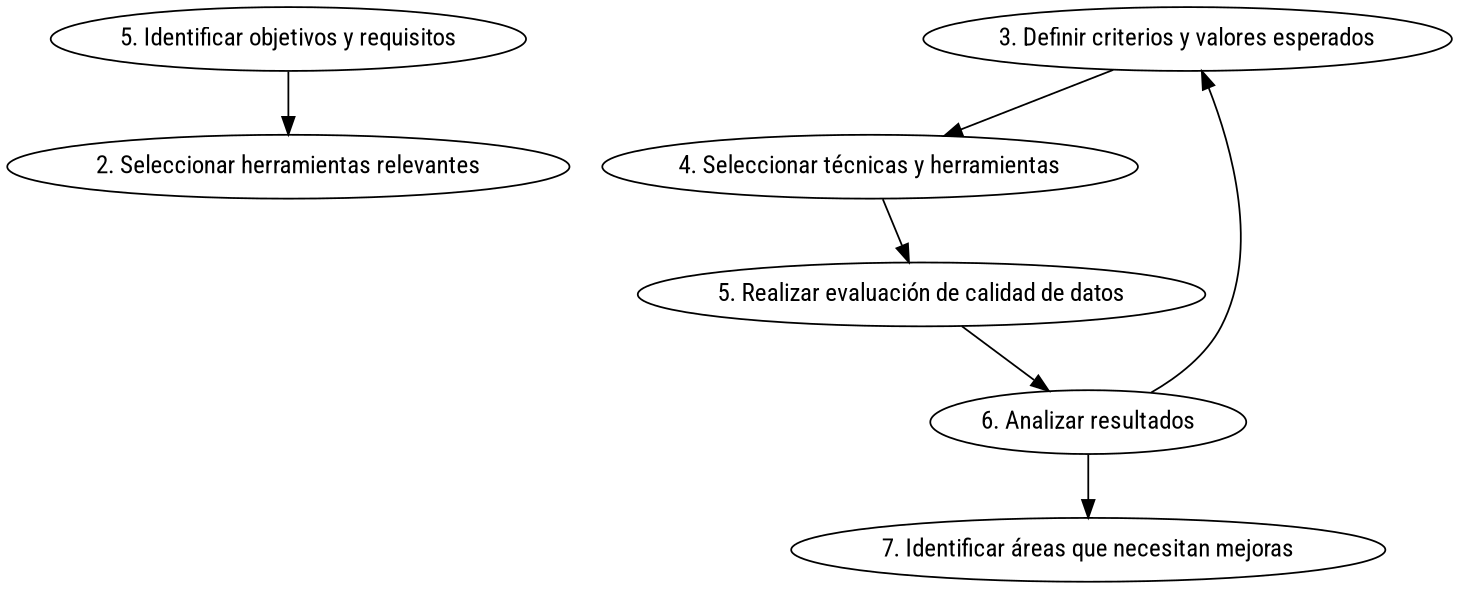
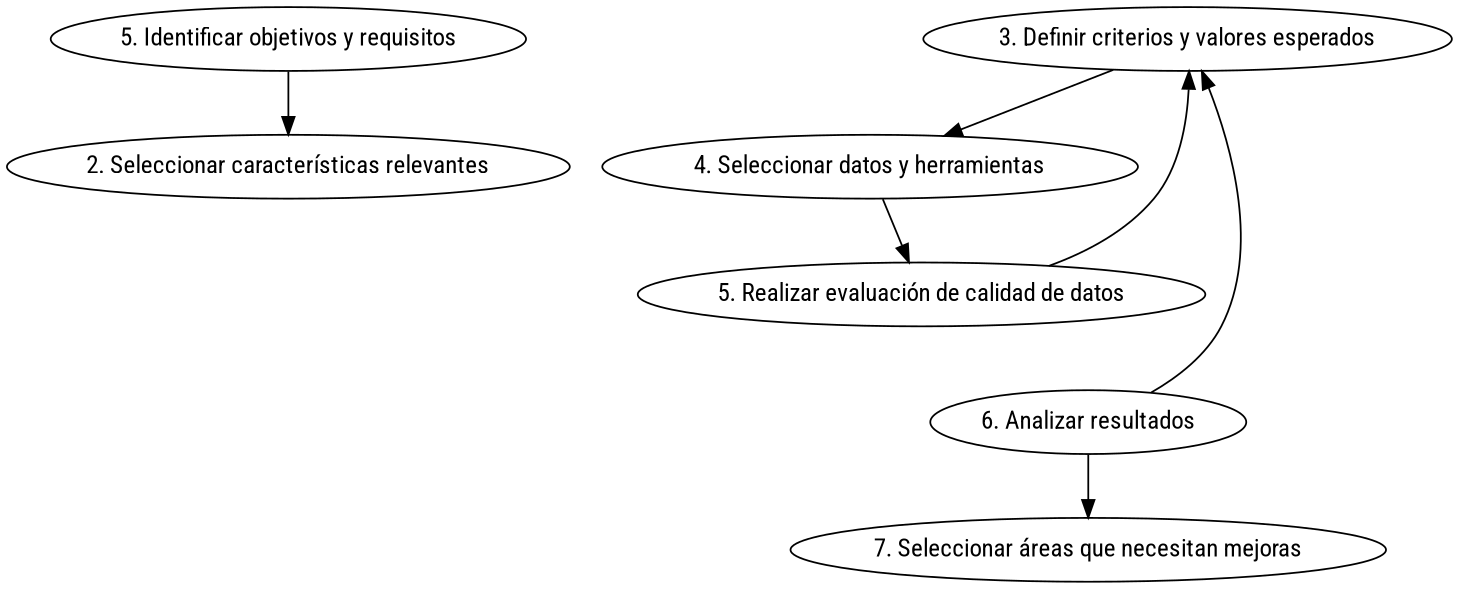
node "2. Seleccionar herramientas relevantes": label "2. Seleccionar herramientas relevantes" -> "2. Seleccionar características relevantes"
node "4. Seleccionar técnicas y herramientas": label "4. Seleccionar técnicas y herramientas" -> "4. Seleccionar datos y herramientas"
edge "5. Realizar evaluación de calidad de datos" -> "6. Analizar resultados": now "5. Realizar evaluación de calidad de datos" -> "3. Definir criterios y valores esperados"
node "7. Identificar áreas que necesitan mejoras": label "7. Identificar áreas que necesitan mejoras" -> "7. Seleccionar áreas que necesitan mejoras"
